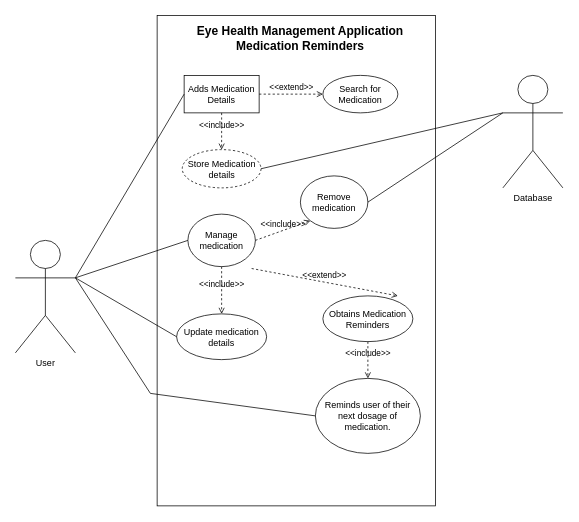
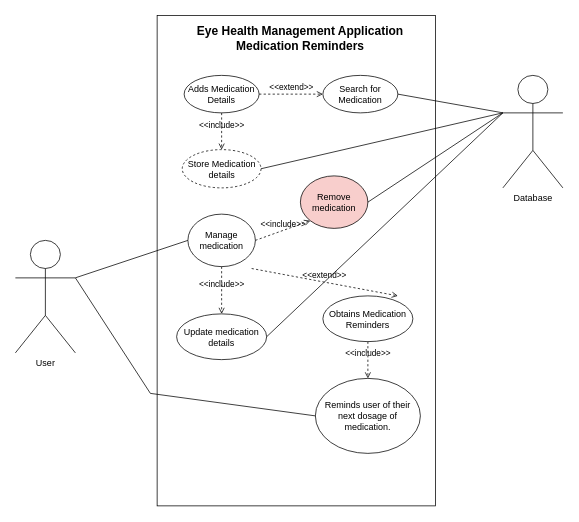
node "Adds Medication Details": shape rectangle -> ellipse
edge "Search for Medication" -- "Database": added
edge "Adds Medication Details" -- "User": removed
node "Remove medication": fillcolor #ffffff -> #f8cecc
edge "Database" -- "Update medication details": added
edge "User" -- "Update medication details": removed
